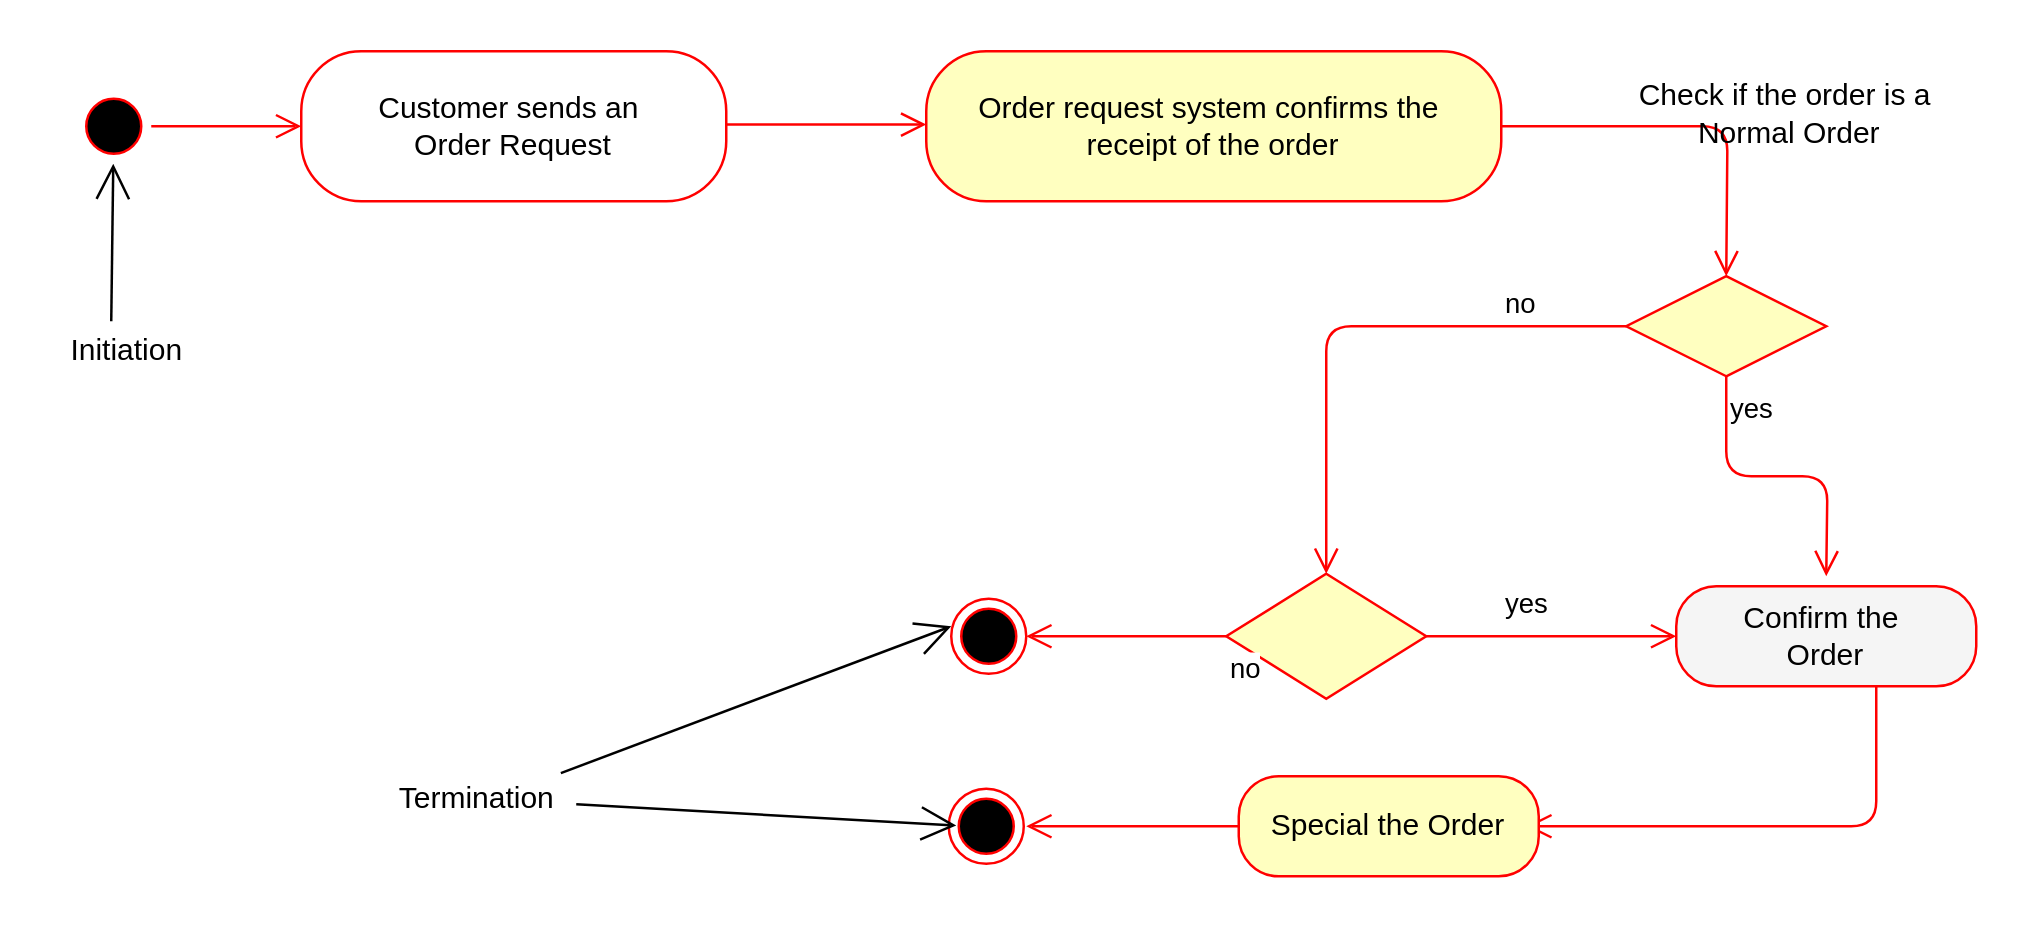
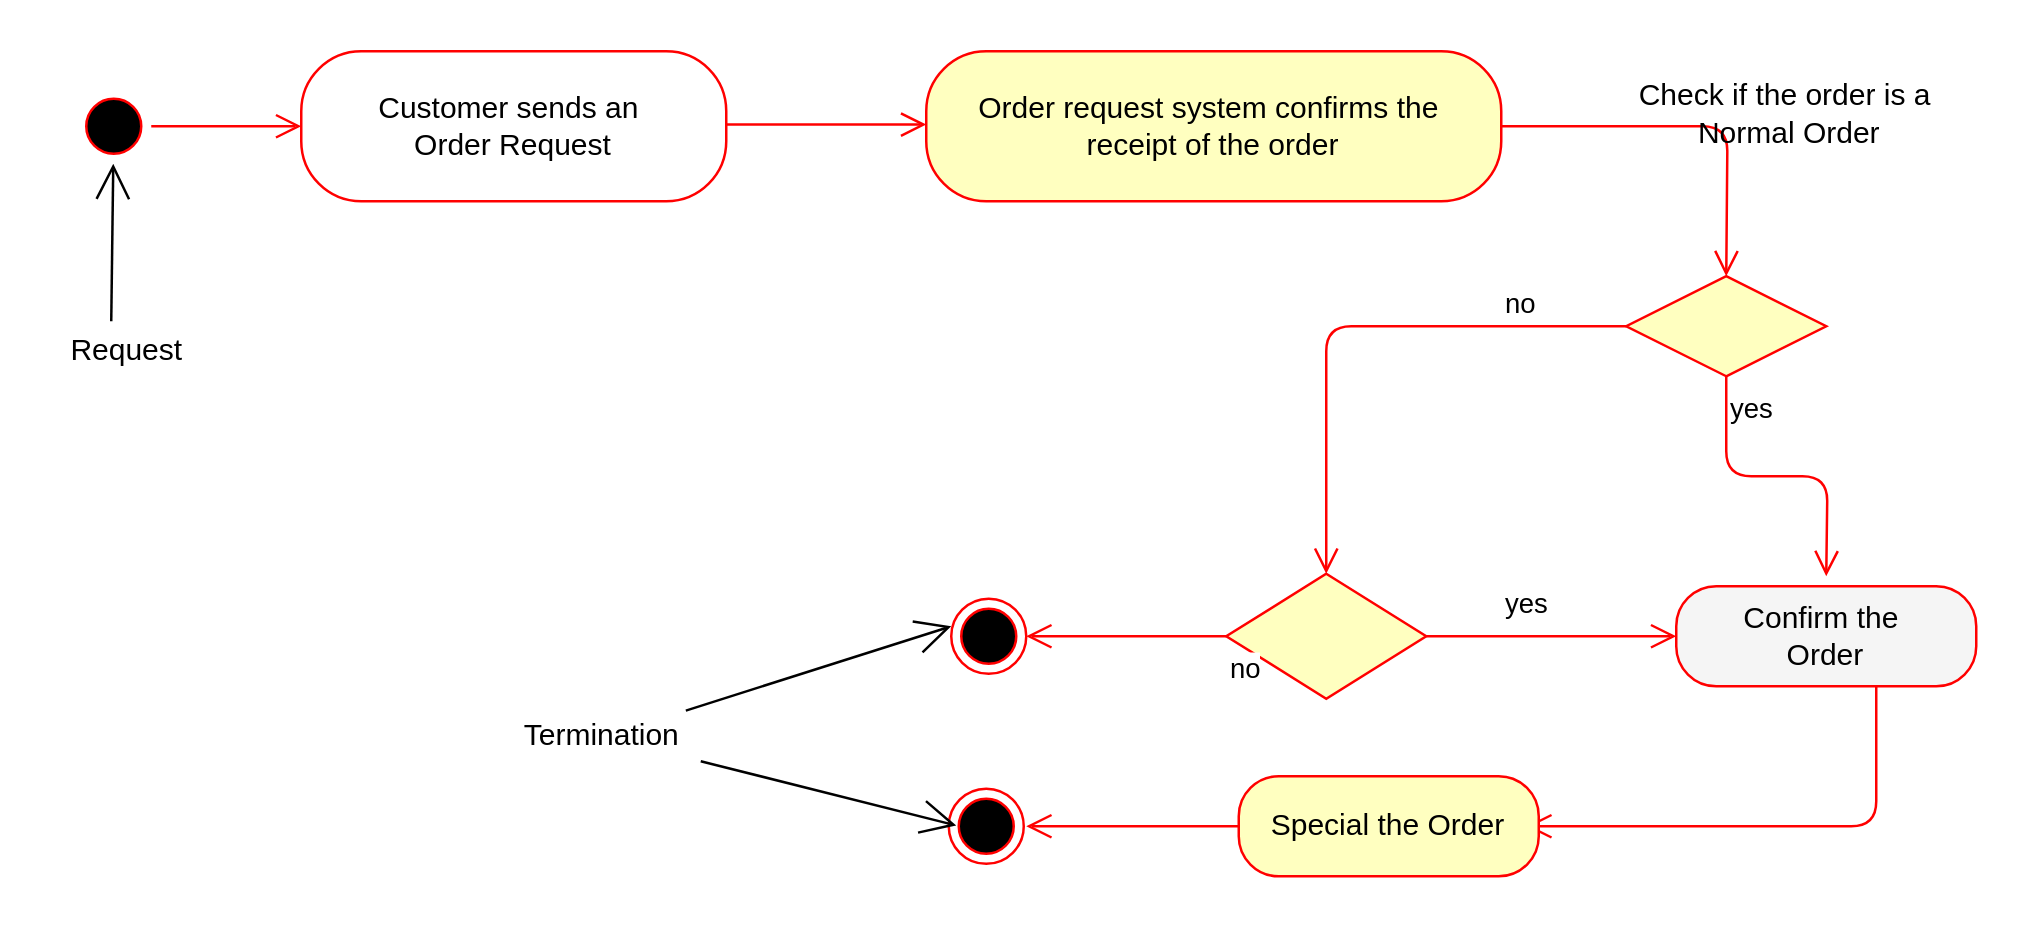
node "Initiation": label "Initiation" -> "Request"
node "Termination": moved (476, 799) -> (601, 736)
